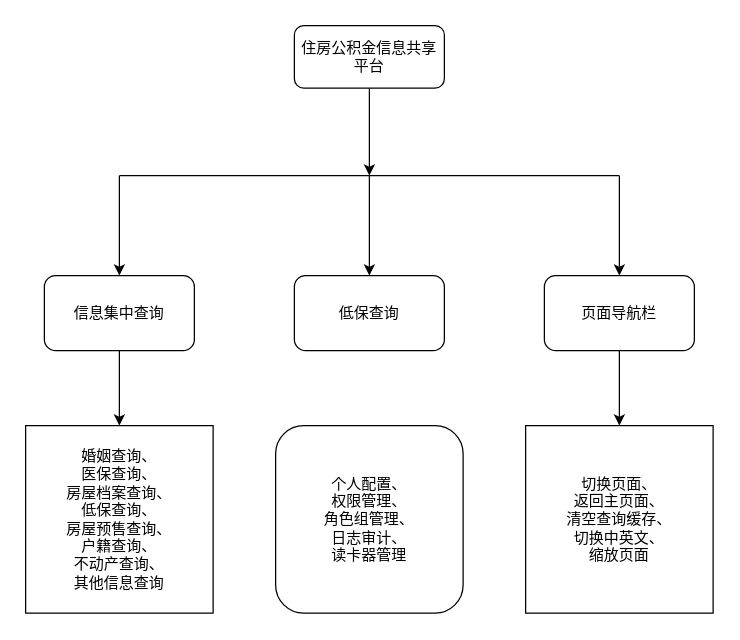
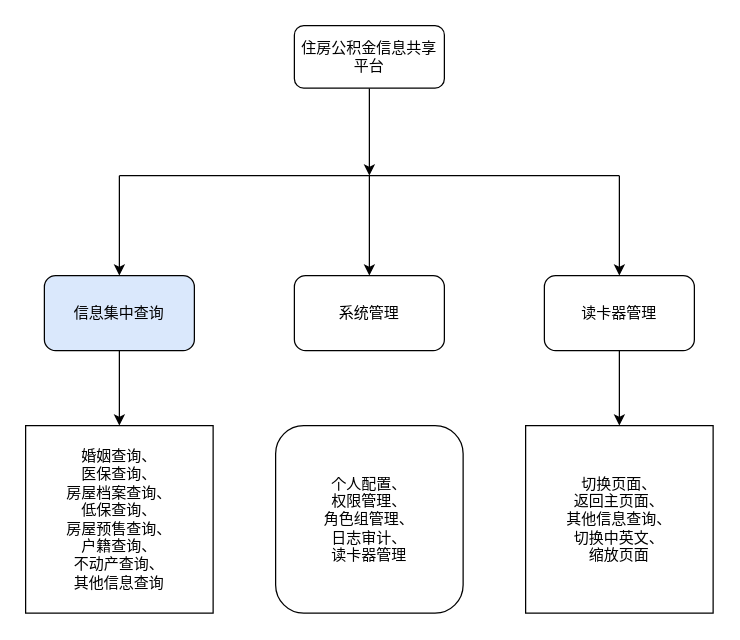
node "信息集中查询": fillcolor #ffffff -> #dae8fc
node "低保查询": label "低保查询" -> "系统管理"
node "页面导航栏": label "页面导航栏" -> "读卡器管理"
node "切换页面、 返回主页面、 清空查询缓存、 切换中英文、 缩放页面": label "切换页面、 返回主页面、 清空查询缓存、 切换中英文、 缩放页面" -> "切换页面、 返回主页面、 其他信息查询、 切换中英文、 缩放页面"
